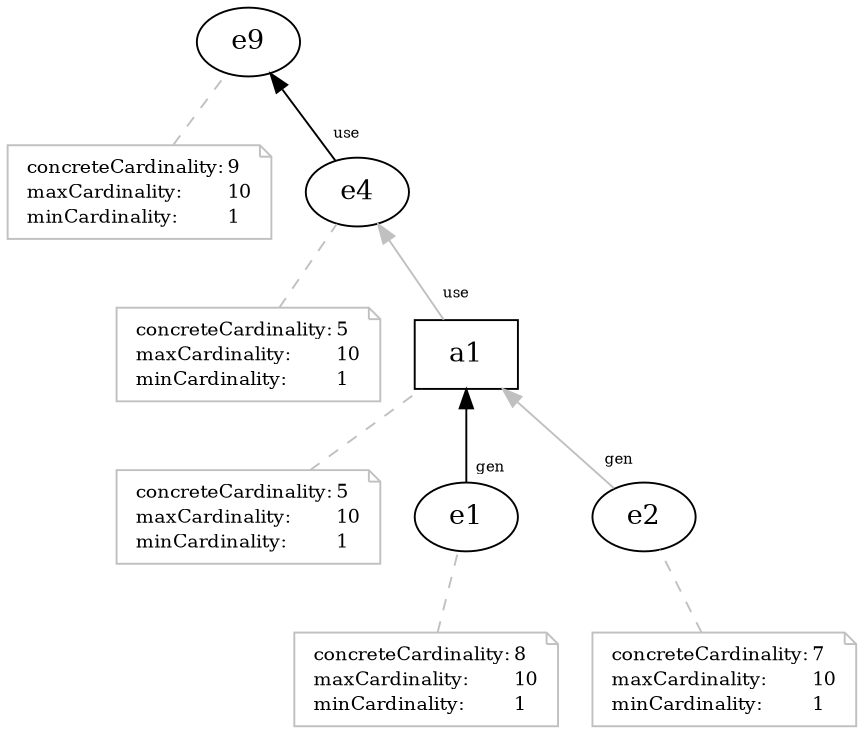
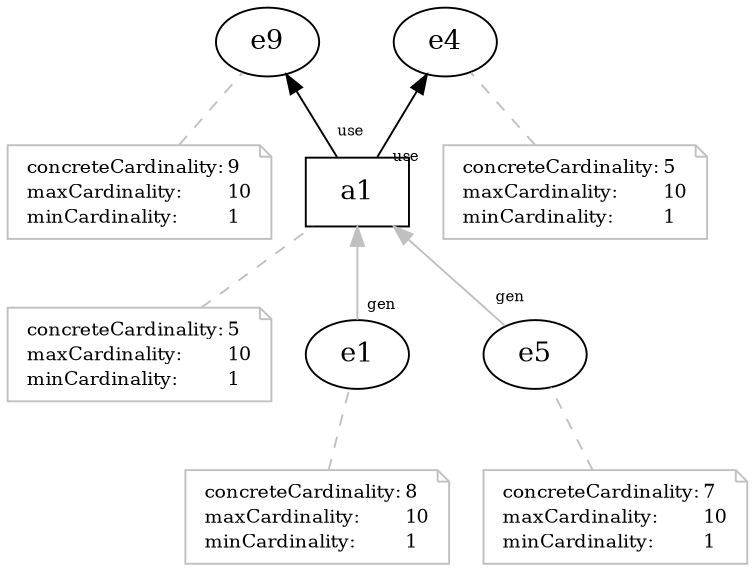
edge "e4" -> "e9": now "a1" -> "e9"
edge "a1" -> "e4": color gray -> black
edge "e1" -> "a1": color black -> gray
node "e2": label "e2" -> "e5"
